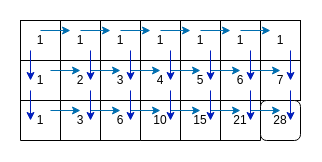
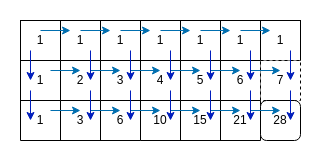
node "7": style solid -> dashed
